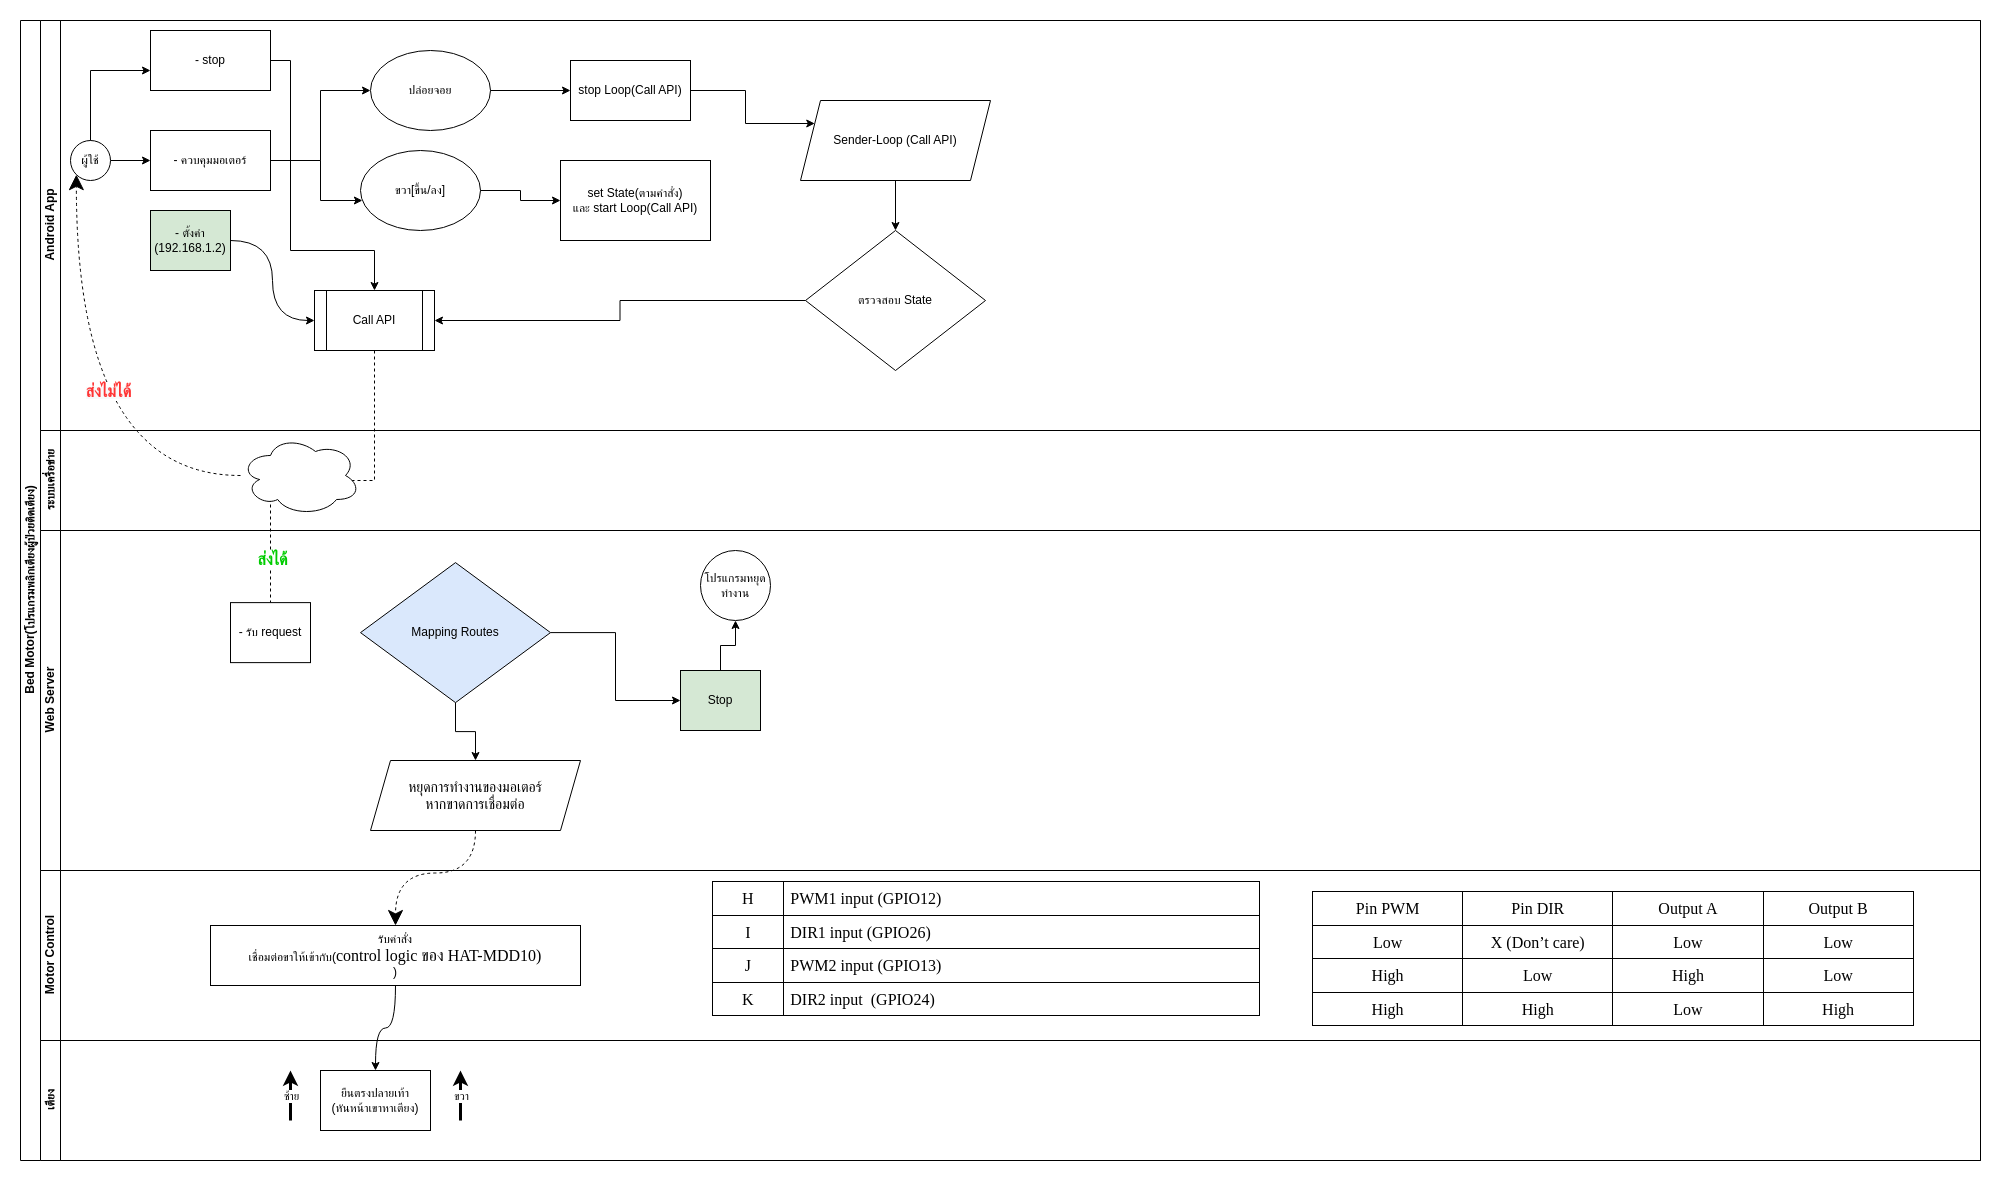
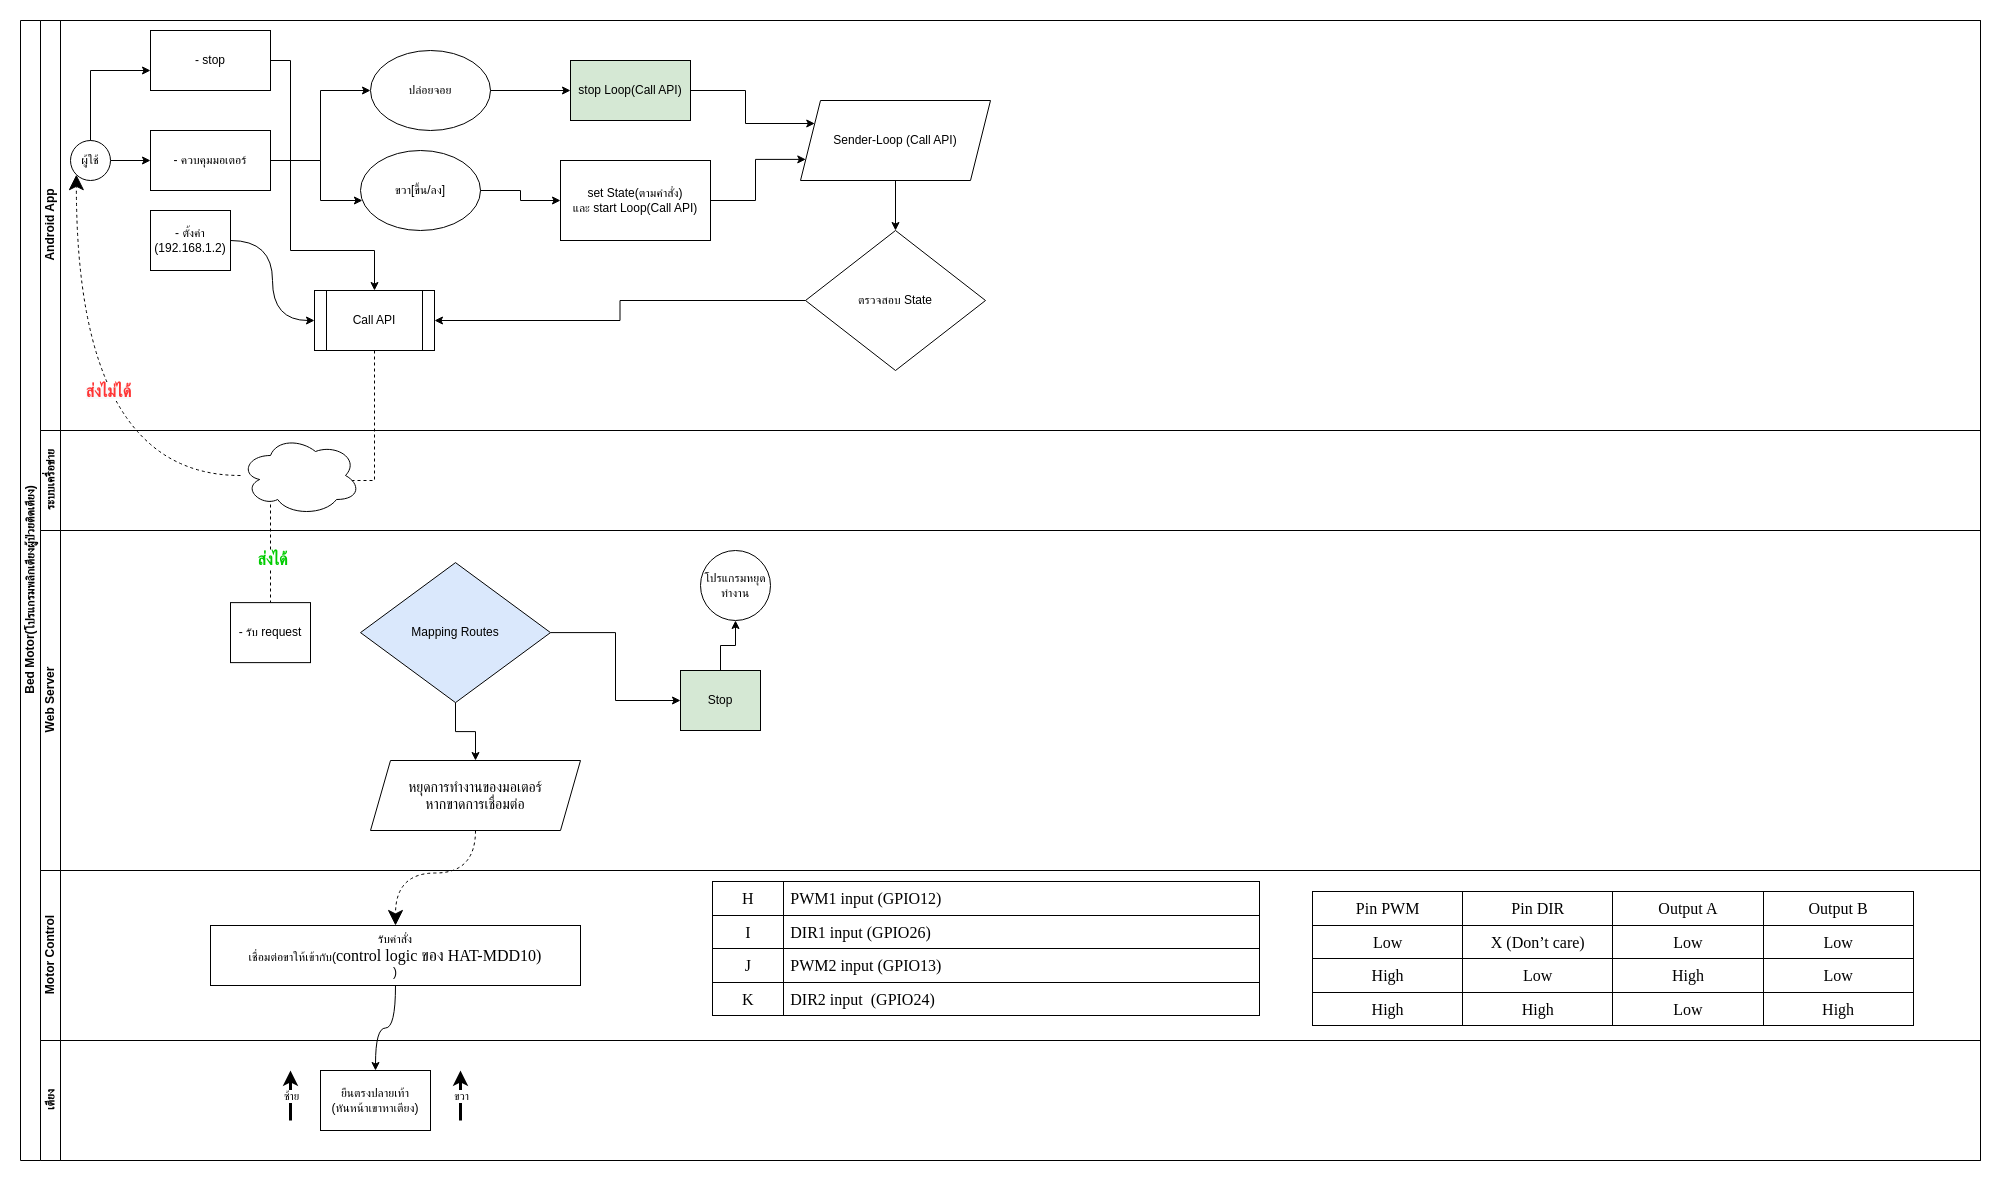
node "stop Loop(Call API)": fillcolor #ffffff -> #d5e8d4
edge "set State(ตามคำสั่ง) และ start Loop(Call API)" -> "Sender-Loop (Call API)": added
node "- ตั้งค่า (192.168.1.2)": fillcolor #d5e8d4 -> #ffffff
